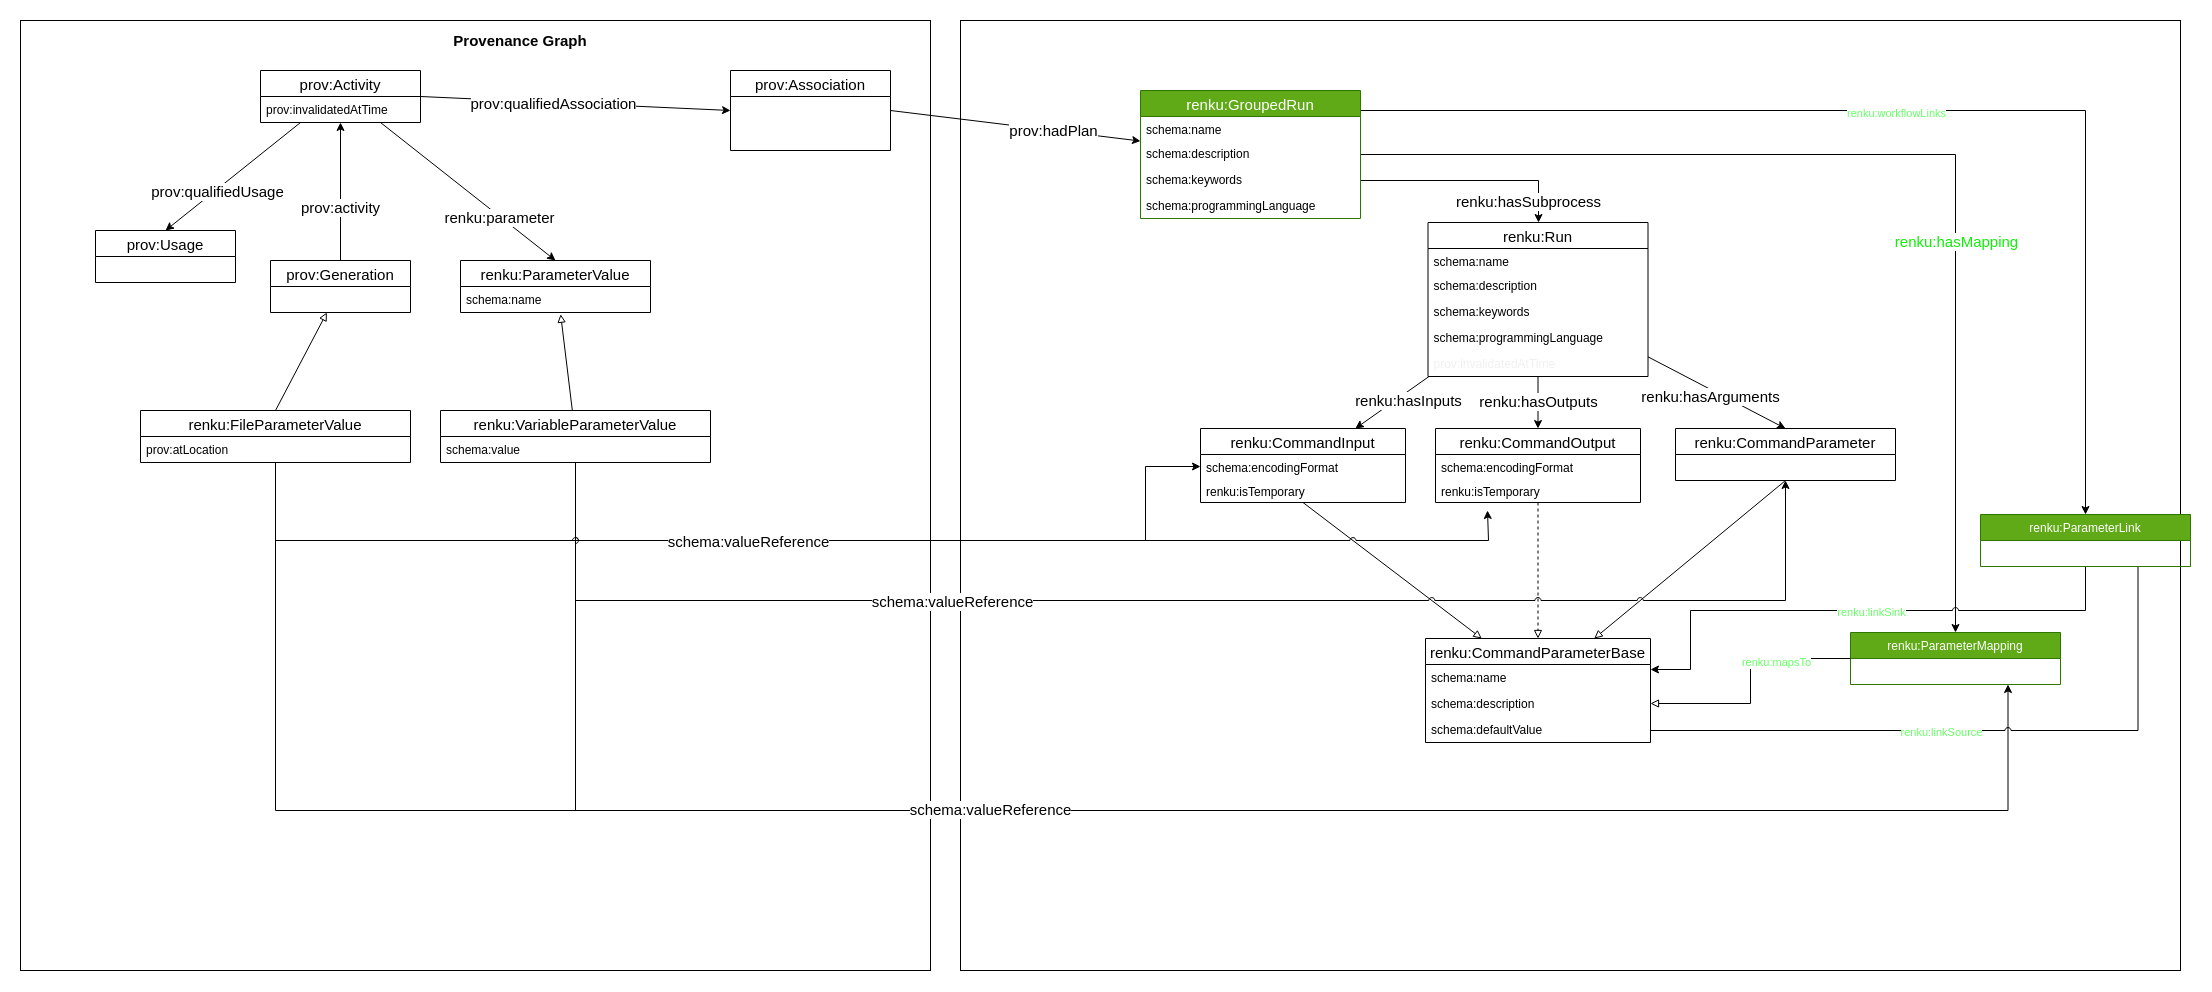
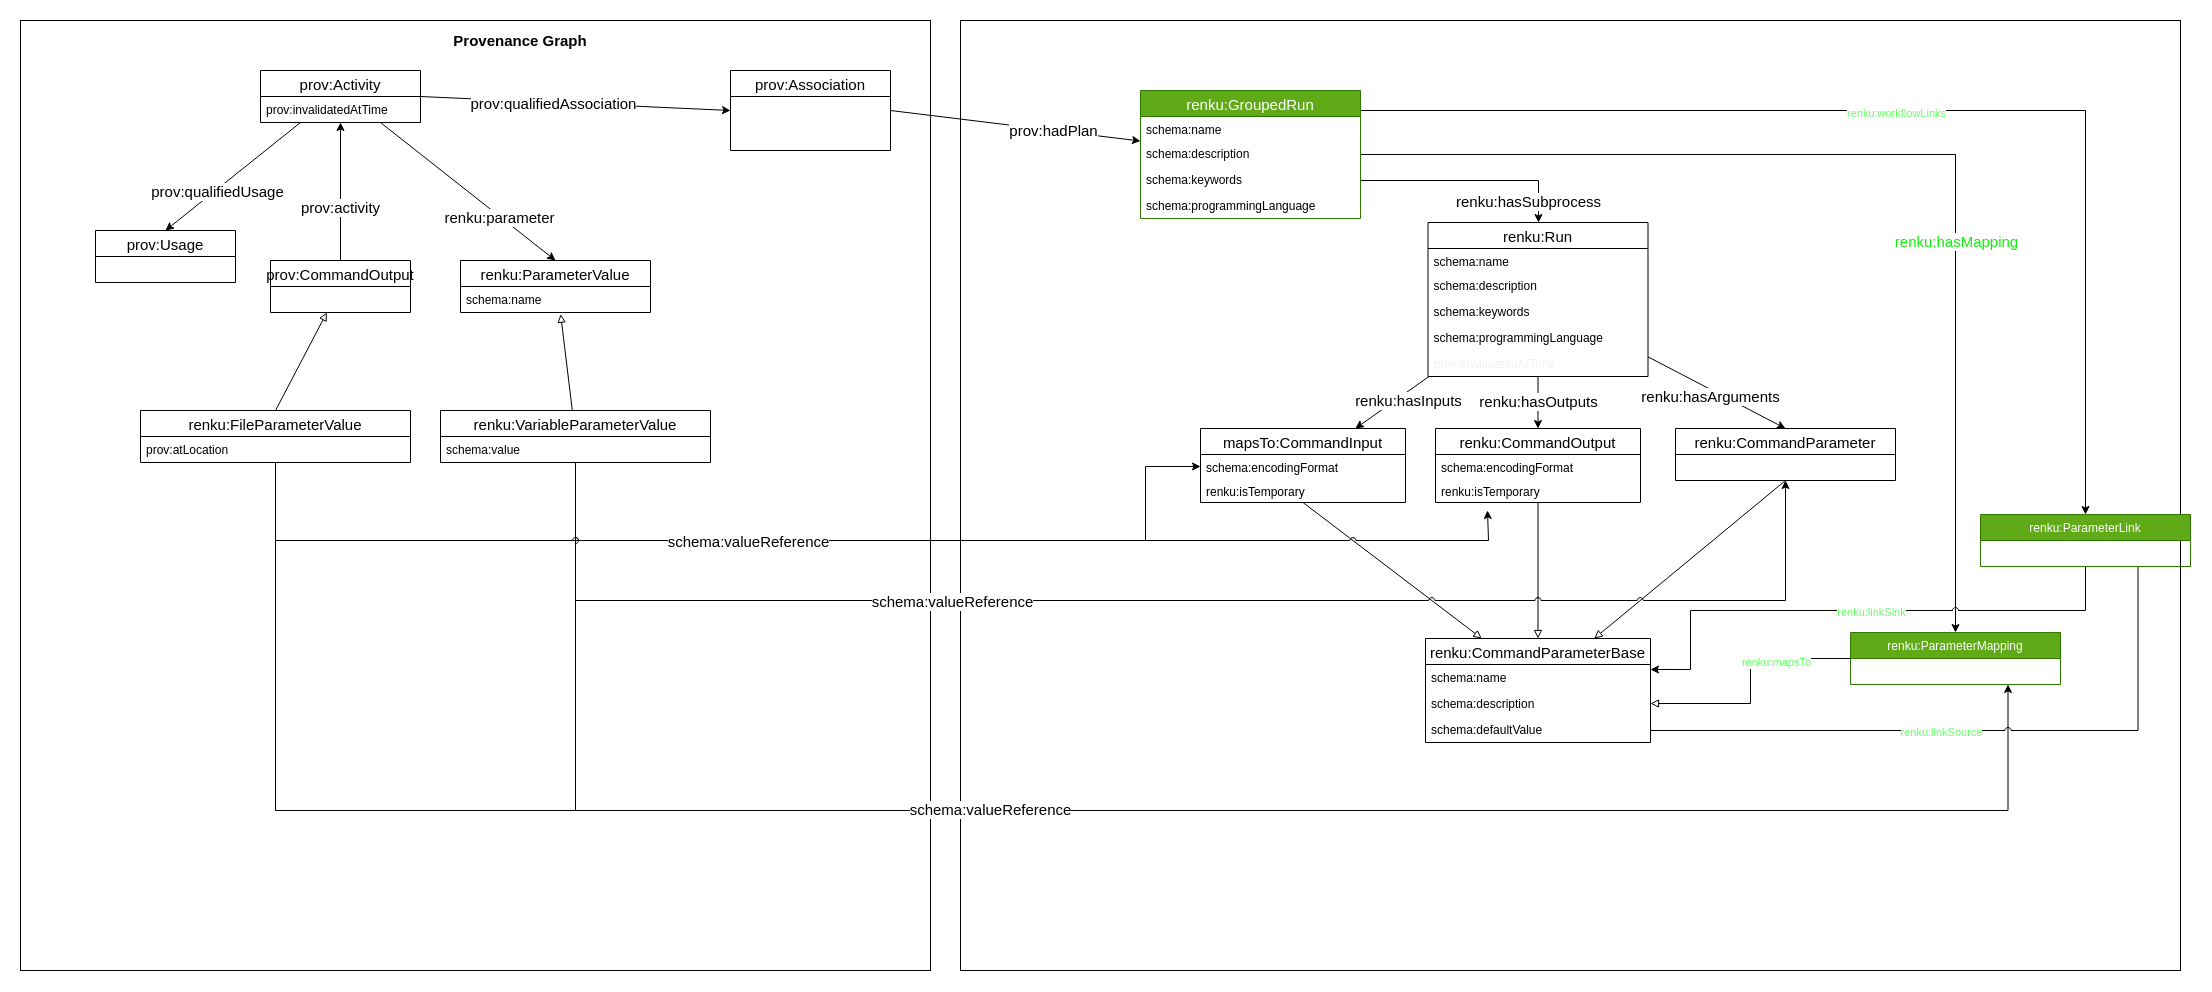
node "prov:Generation": label "prov:Generation" -> "prov:CommandOutput"
node "renku:CommandInput": label "renku:CommandInput" -> "mapsTo:CommandInput"
edge "renku:CommandOutput" -> "renku:CommandParameterBase": style dashed -> solid
